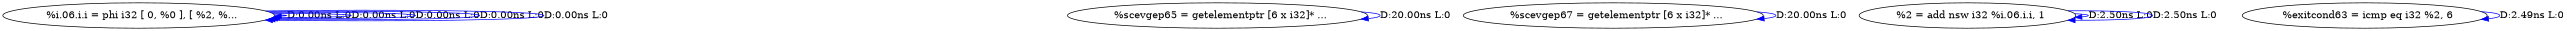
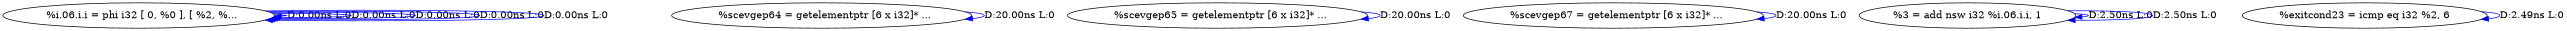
node "%scevgep64 = getelementptr [6 x i32]* ...": added
node "%2 = add nsw i32 %i.06.i.i, 1": label "%2 = add nsw i32 %i.06.i.i, 1" -> "%3 = add nsw i32 %i.06.i.i, 1"
node "%exitcond63 = icmp eq i32 %2, 6": label "%exitcond63 = icmp eq i32 %2, 6" -> "%exitcond23 = icmp eq i32 %2, 6"
